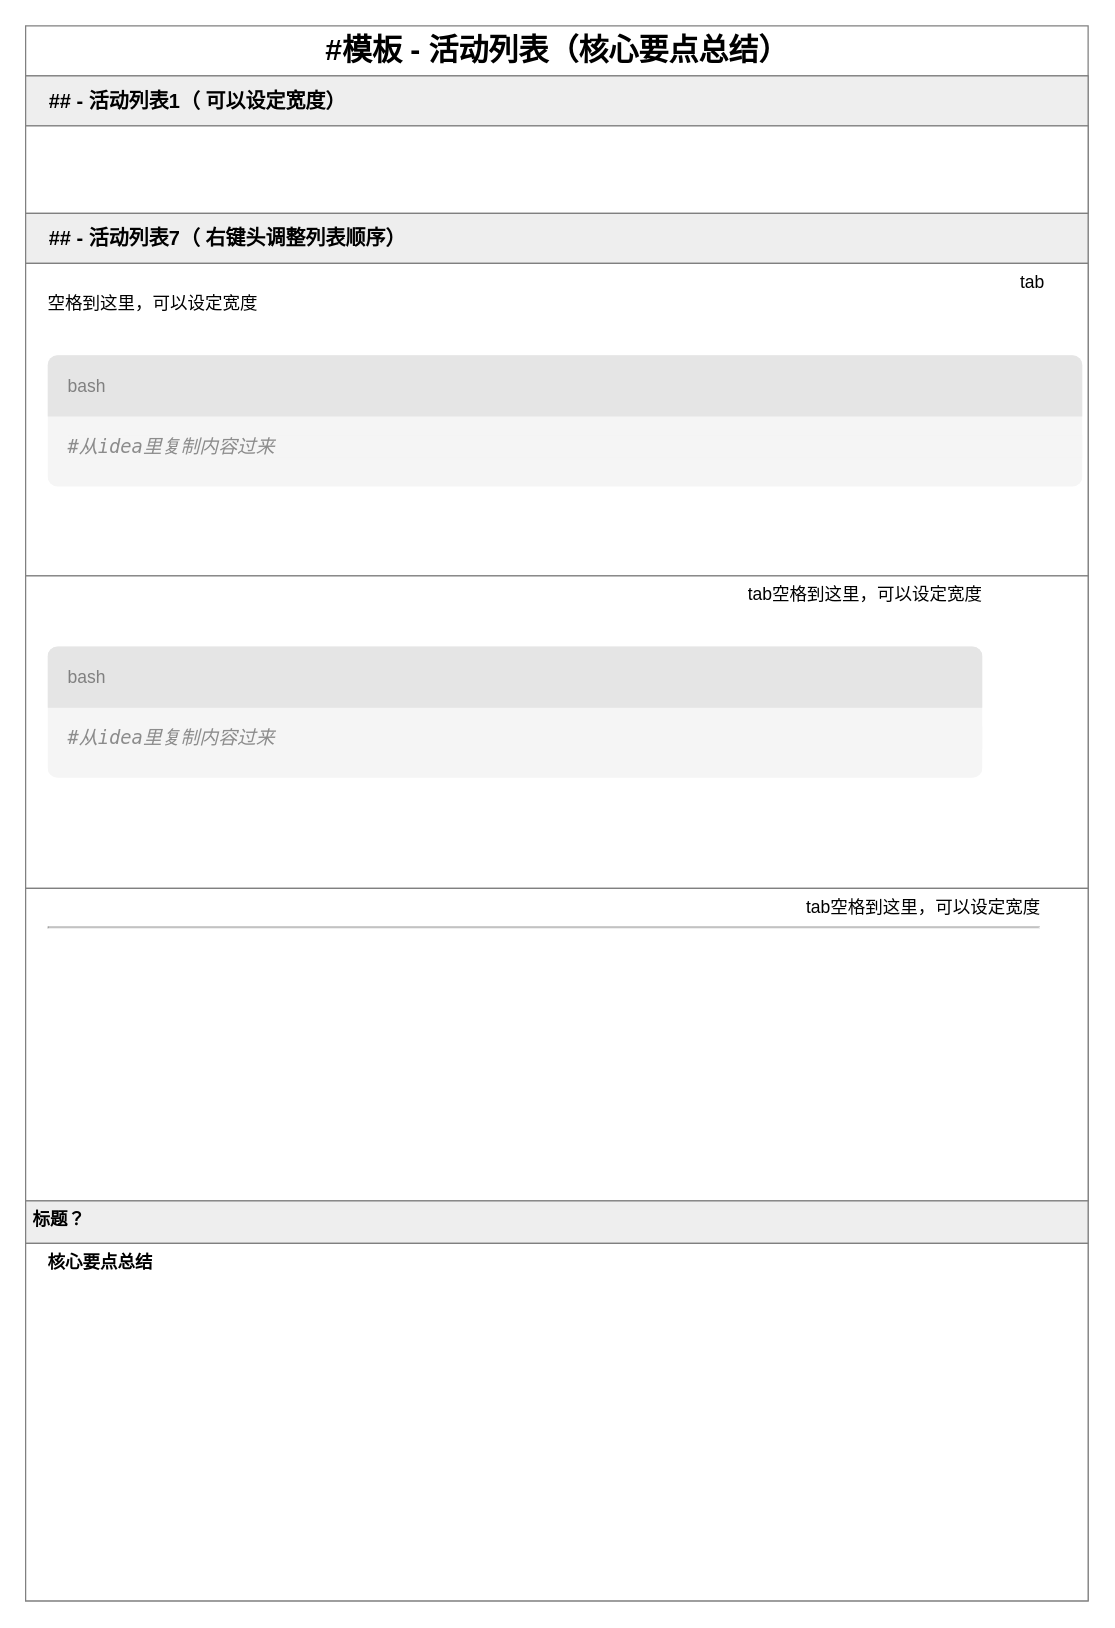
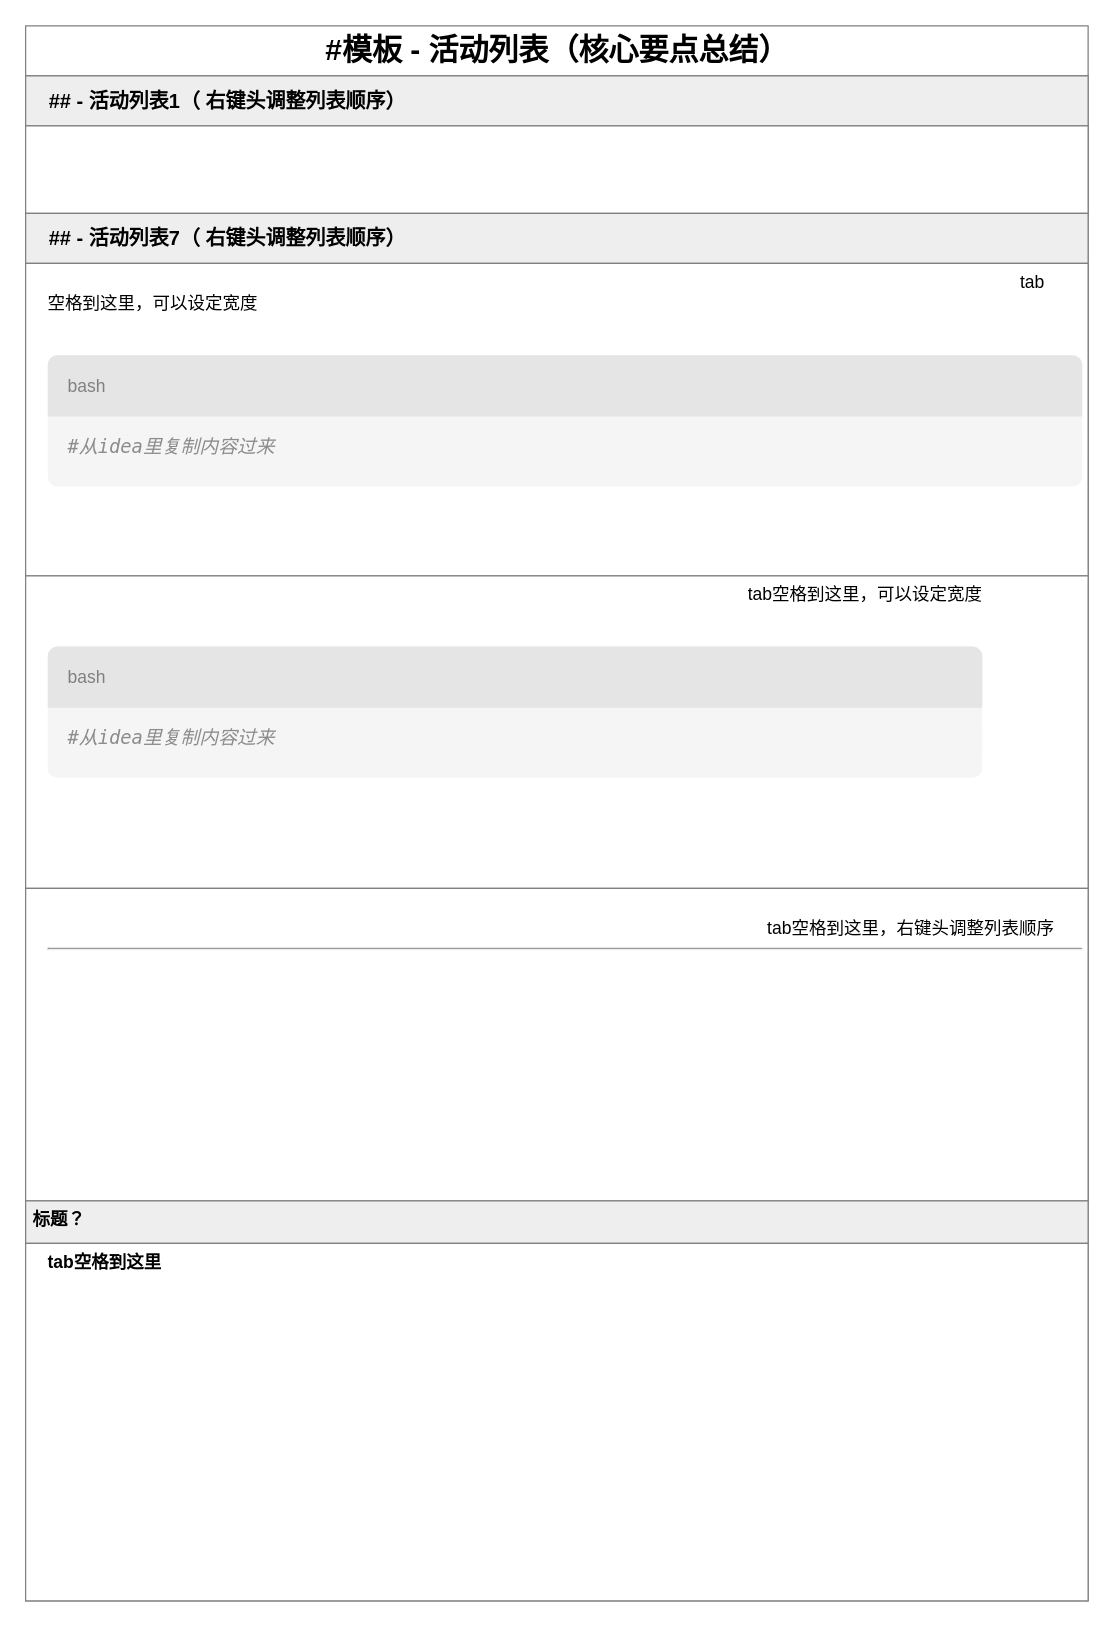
node "## - 活动列表1（ 可以设定宽度）": label "## - 活动列表1（ 可以设定宽度）" -> "## - 活动列表1（ 右键头调整列表顺序）"
node "tab空格到这里，可以设定宽度": label "tab空格到这里，可以设定宽度" -> "tab空格到这里，右键头调整列表顺序"
node "核心要点总结": label "核心要点总结" -> "tab空格到这里"
